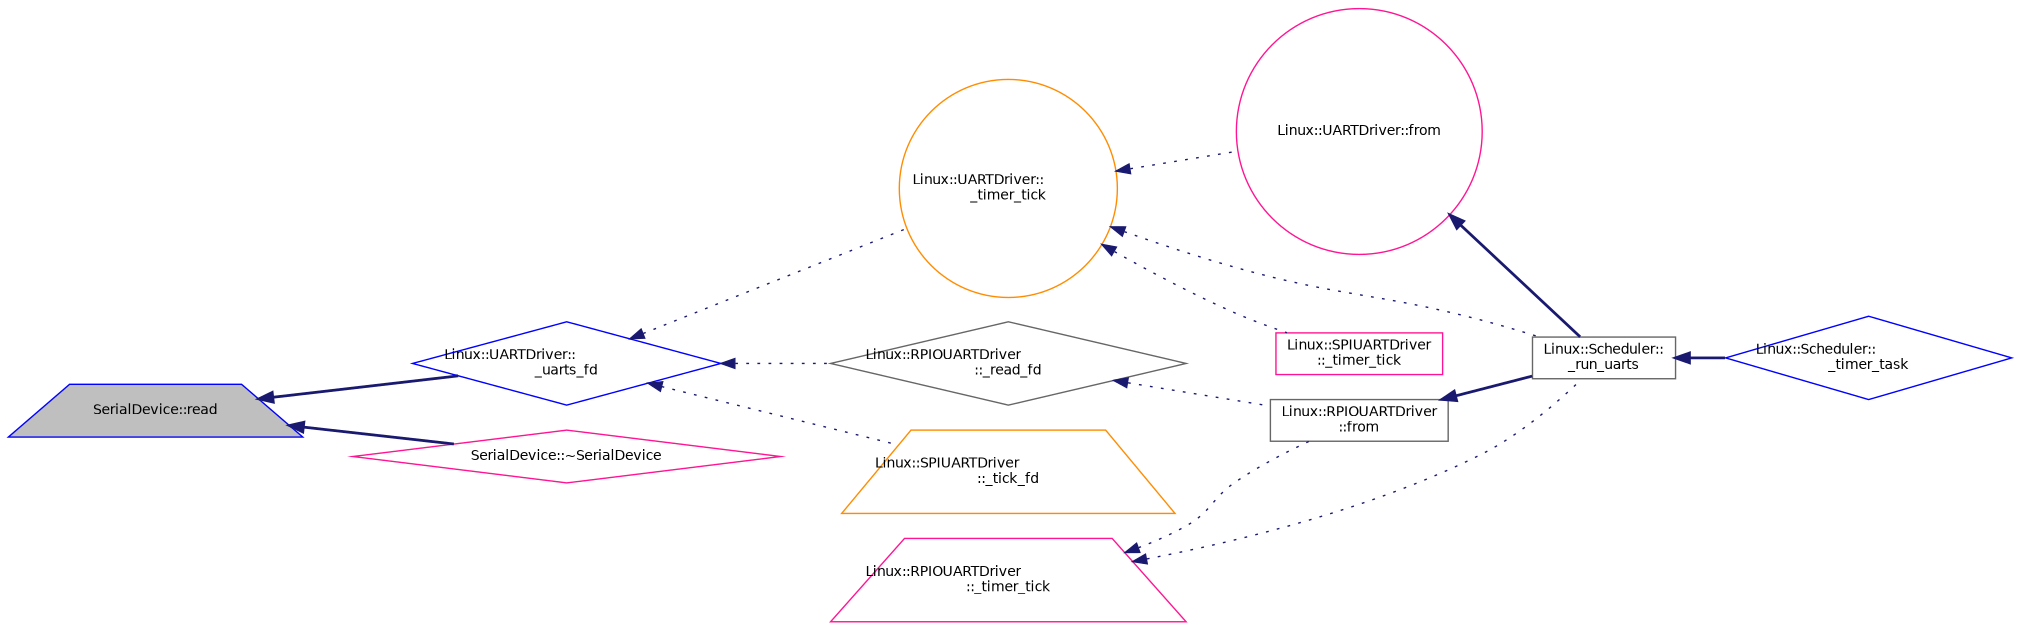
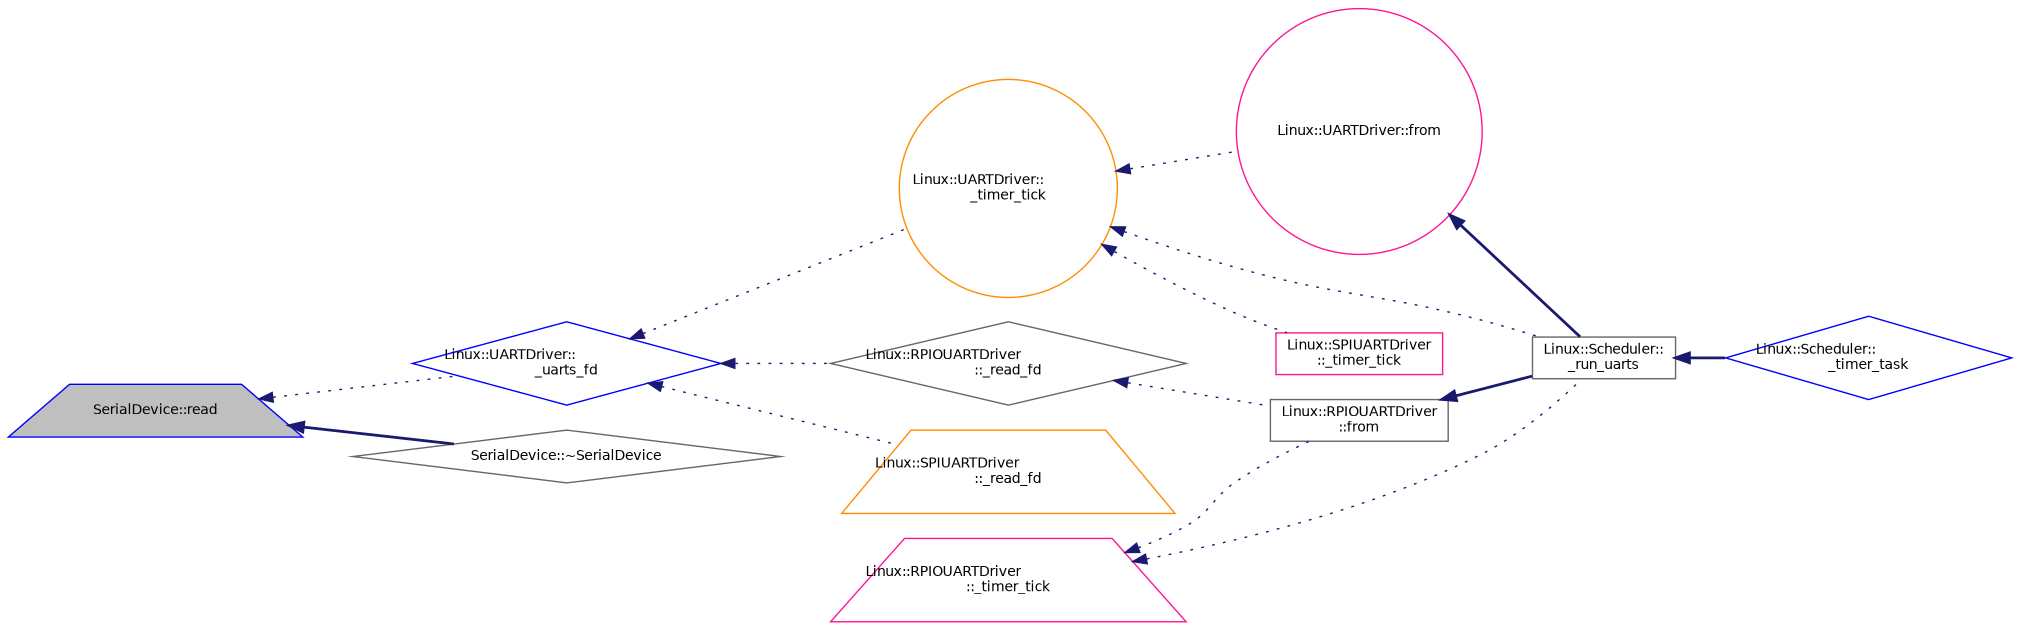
edge "Linux::UARTDriver:: _uarts_fd" -> "SerialDevice::read": style bold -> dotted
node "SerialDevice::~SerialDevice": color deeppink -> gray40
node "Linux::SPIUARTDriver ::_tick_fd": label "Linux::SPIUARTDriver ::_tick_fd" -> "Linux::SPIUARTDriver ::_read_fd"
